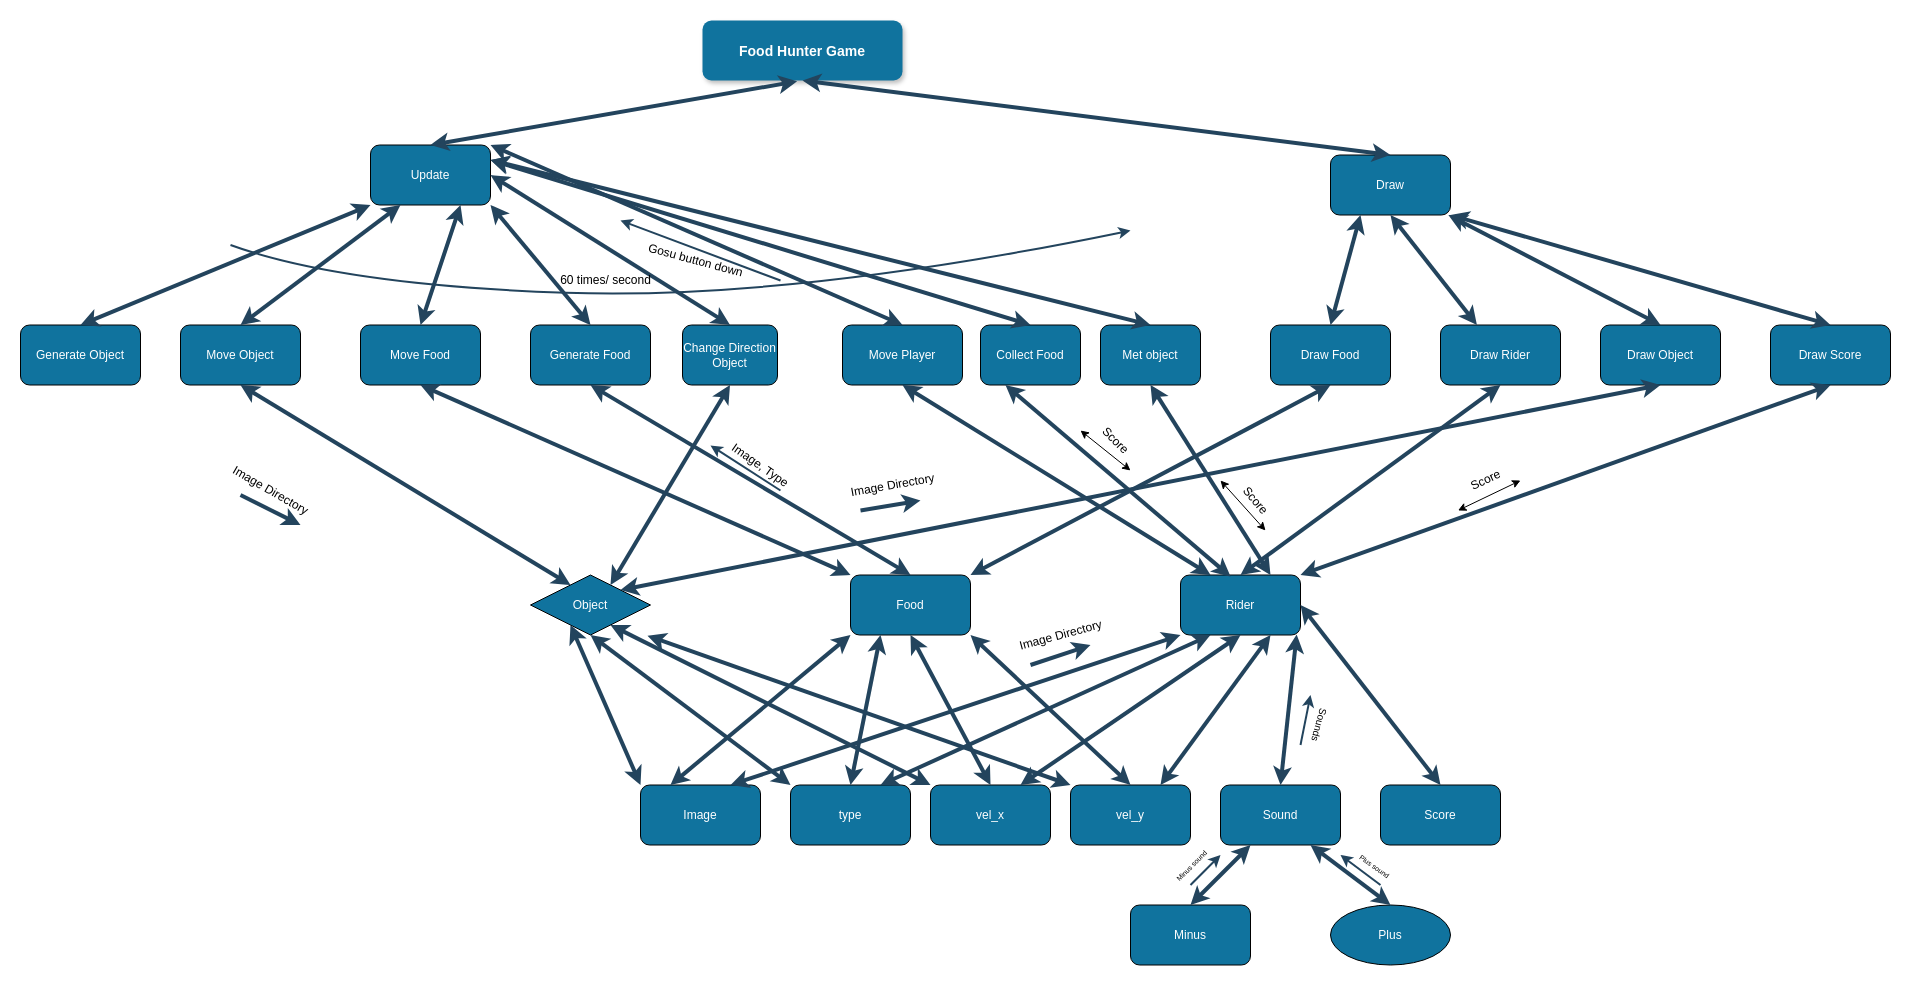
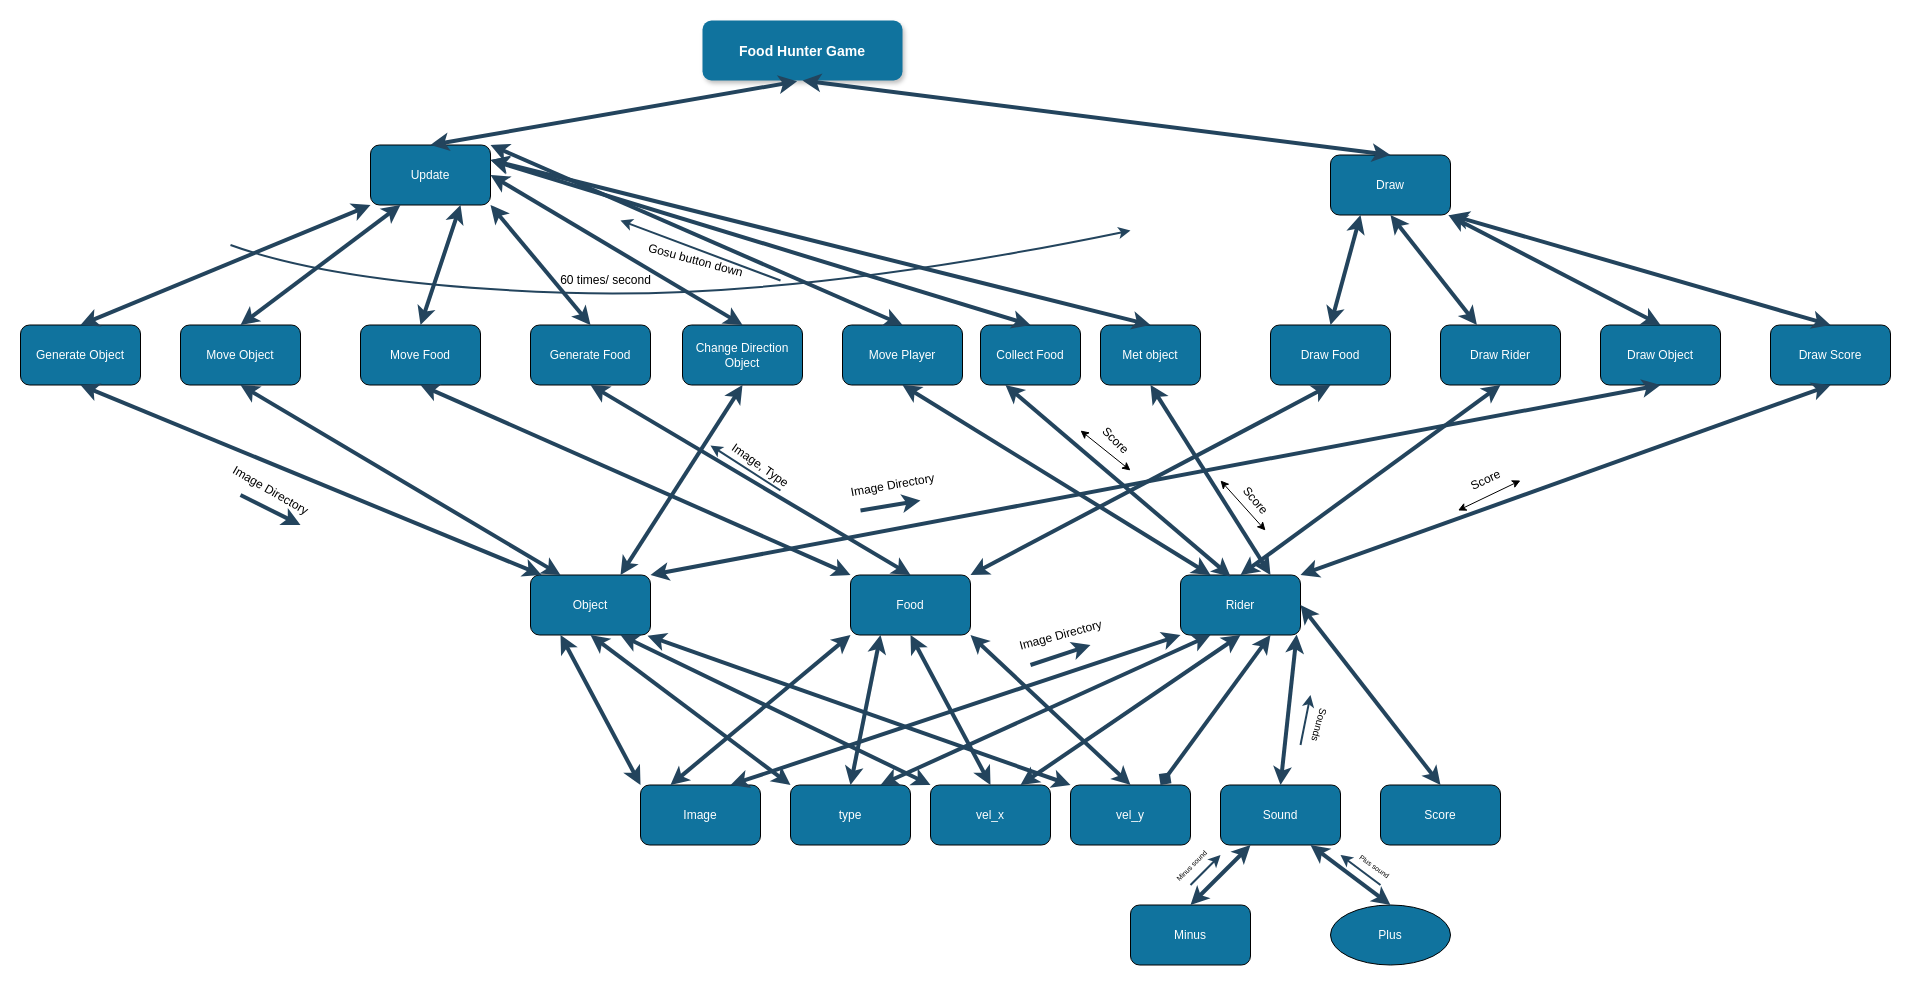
node "Change Direction Object": size 95x60 -> 120x60
edge "Generate Object" -- "Object": added
node "Object": shape diamond -> rounded rectangle
edge "Rider" -- "vel_y": arrowhead classic -> diamond
